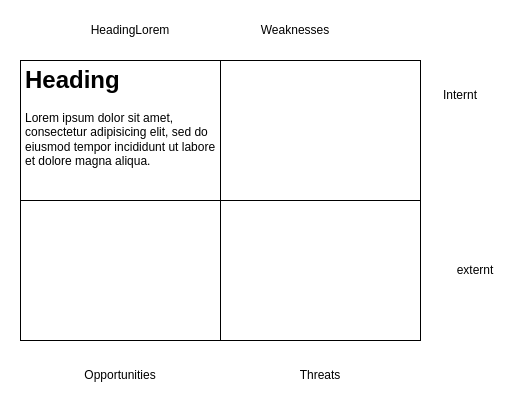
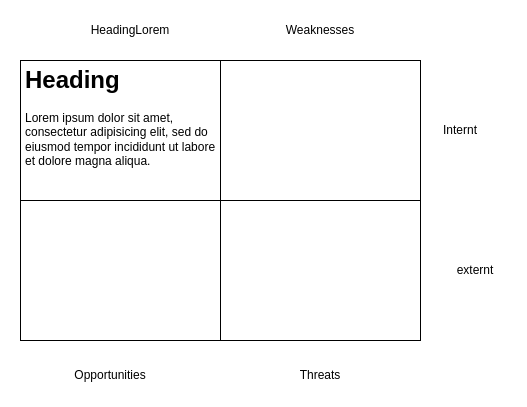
node "Weaknesses": moved (296, 31) -> (321, 31)
node "Internt": moved (461, 96) -> (461, 131)
node "Opportunities": moved (121, 376) -> (111, 376)
